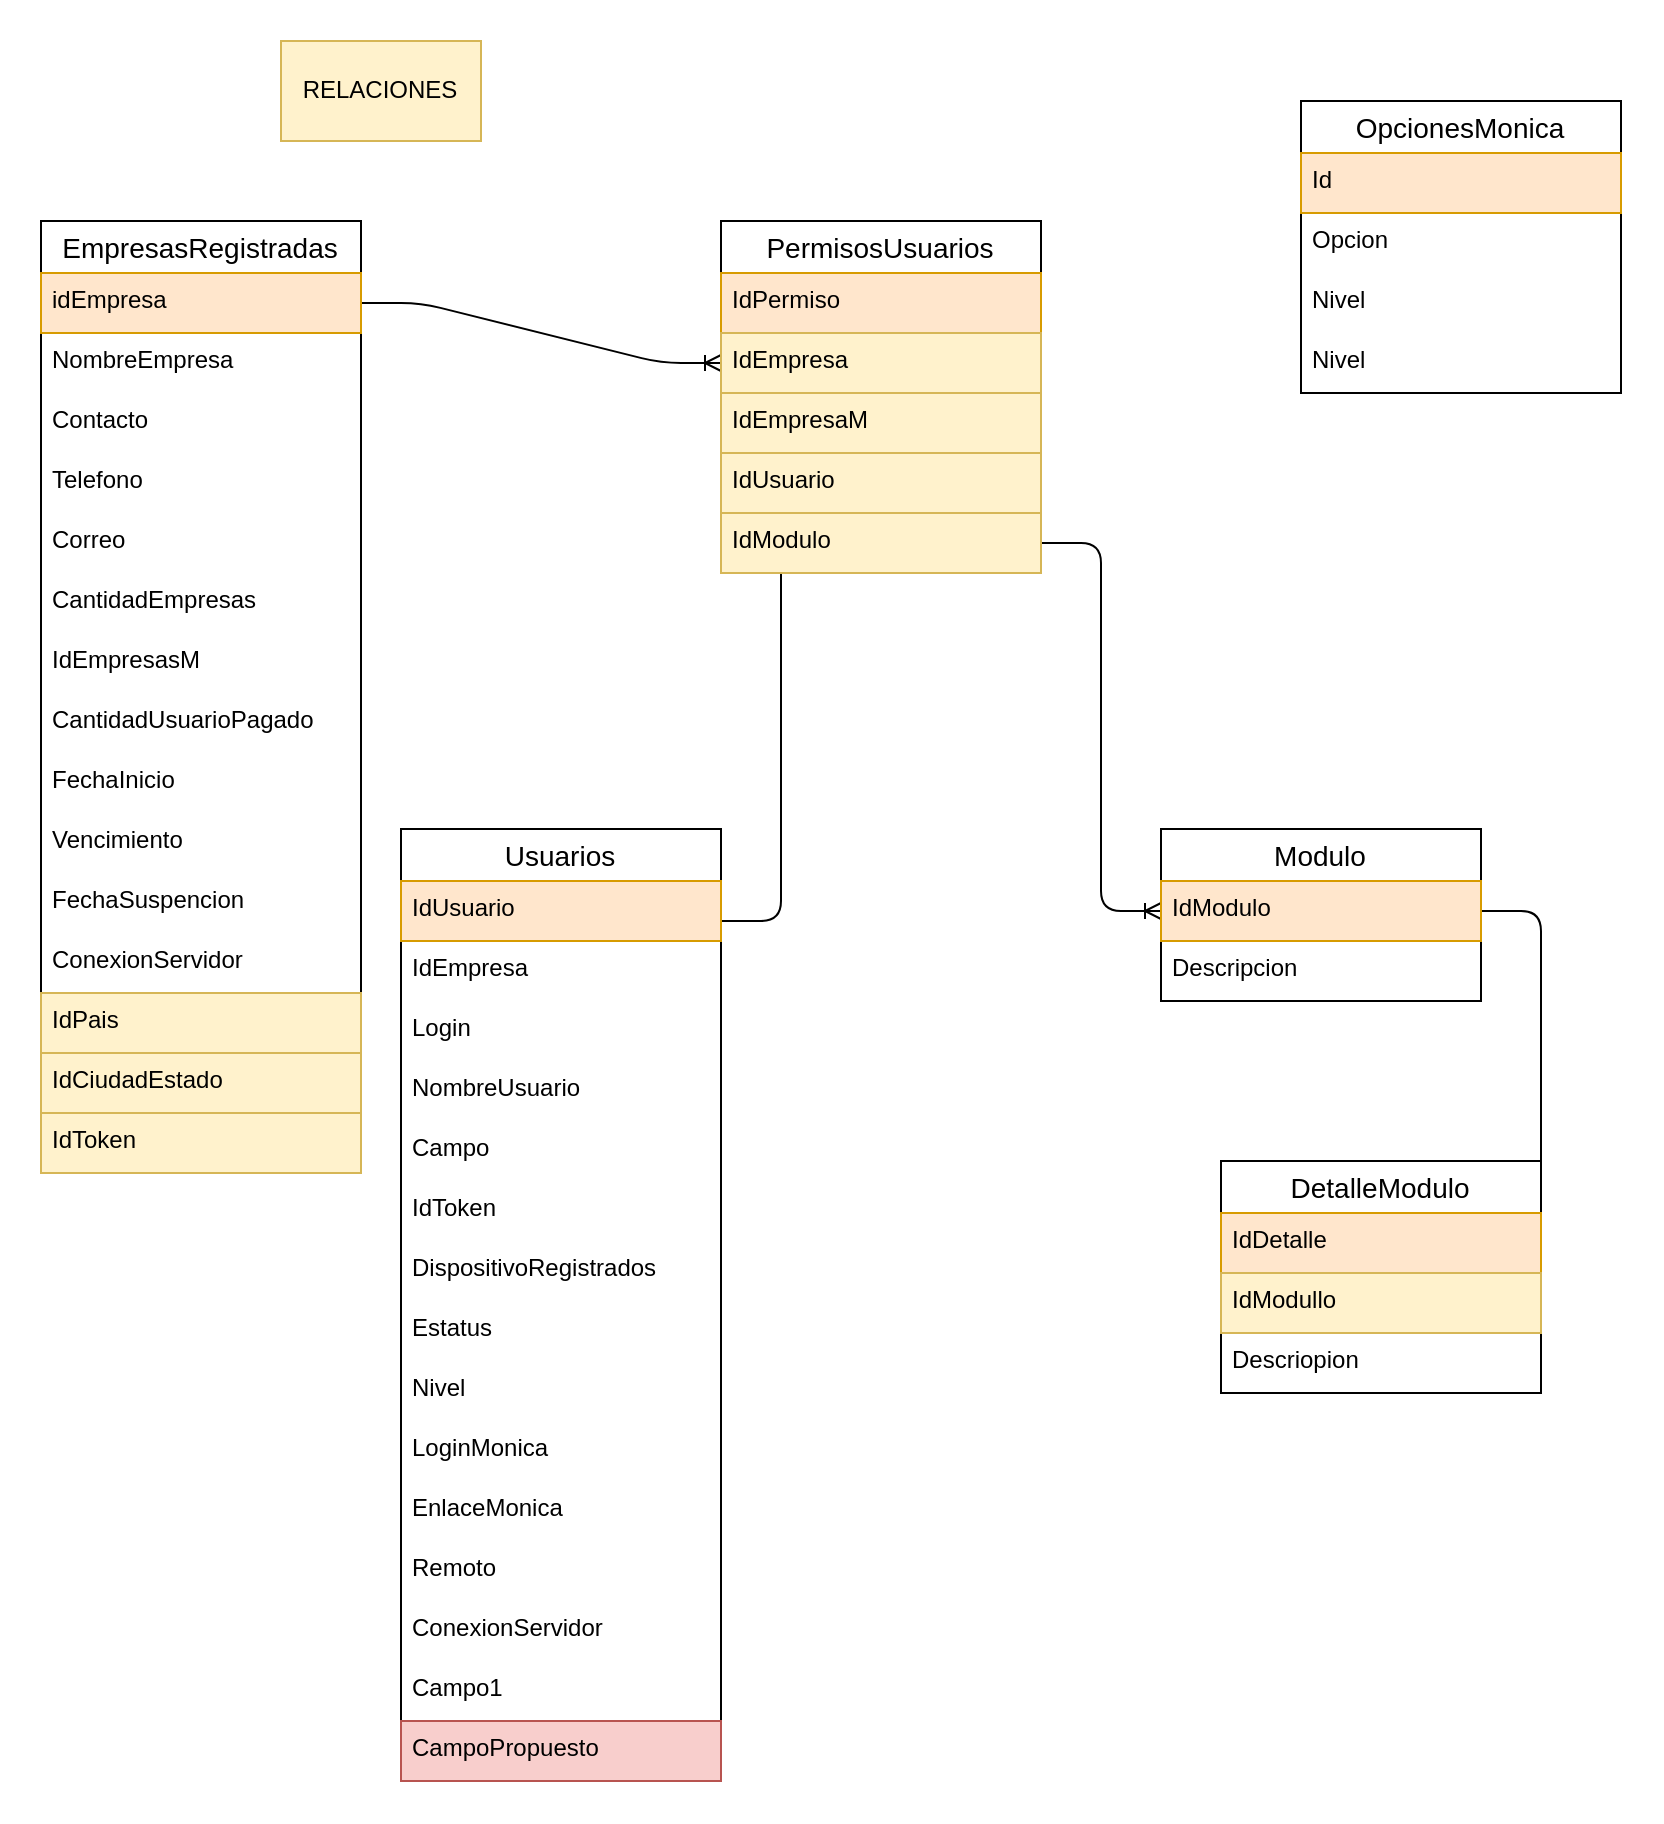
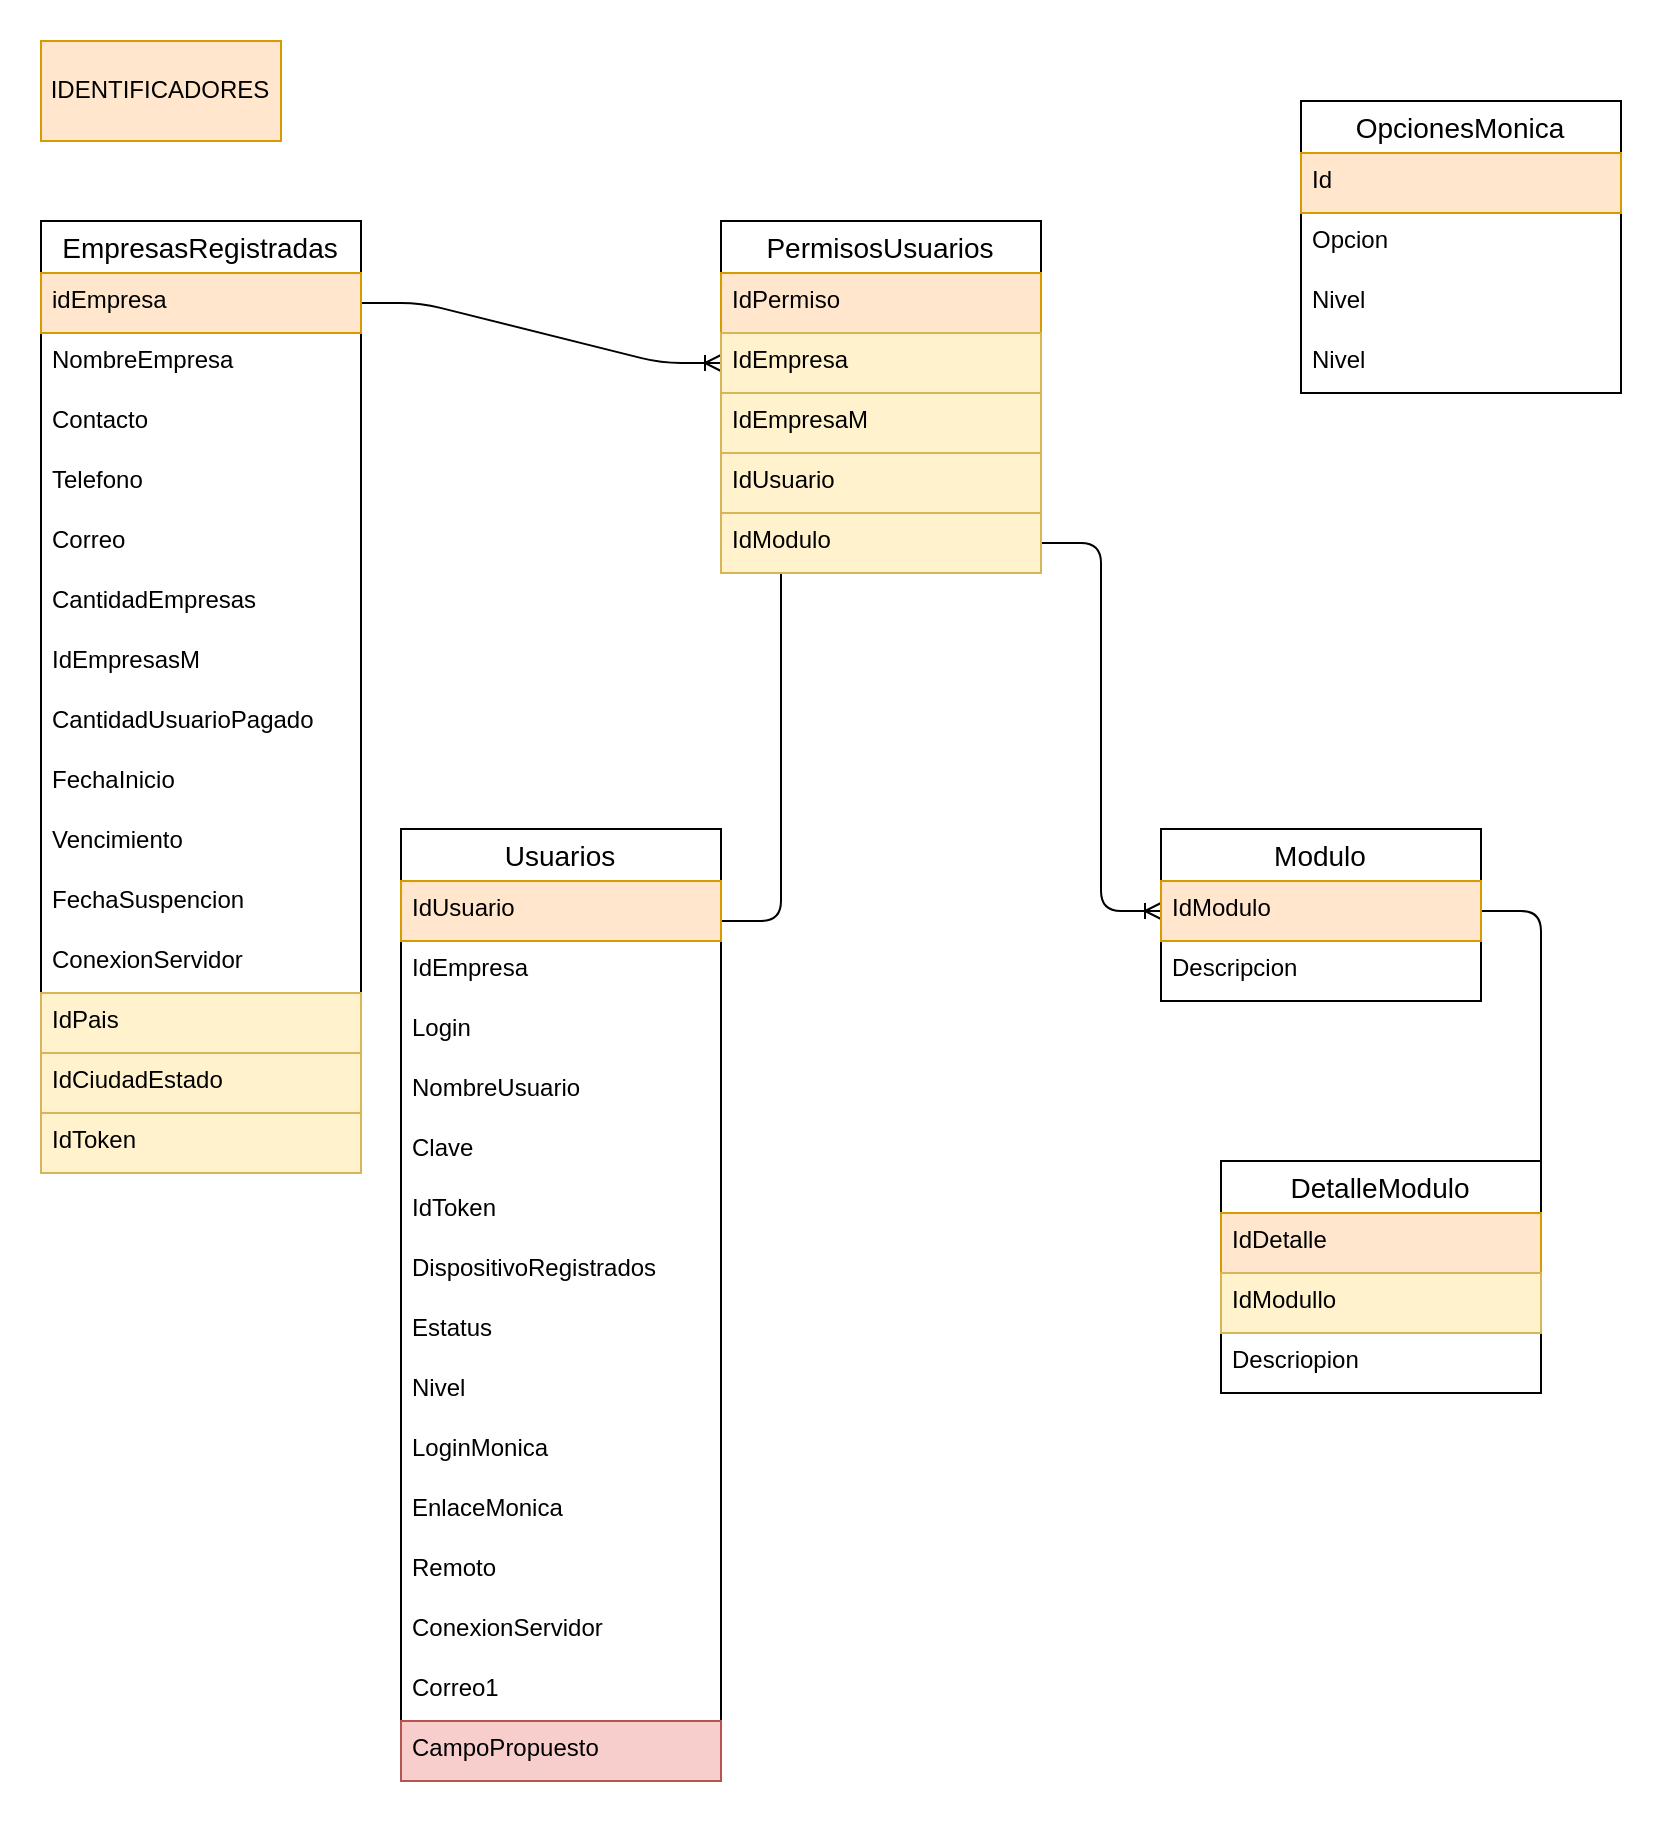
node "IDENTIFICADORES": added
node "RELACIONES": removed
node "Campo": label "Campo" -> "Clave"
node "Campo1": label "Campo1" -> "Correo1"
